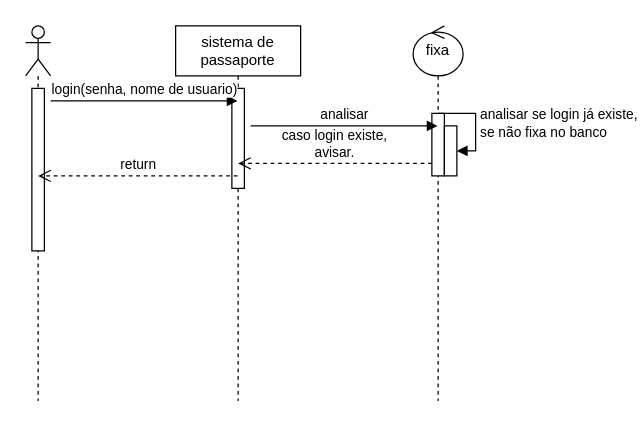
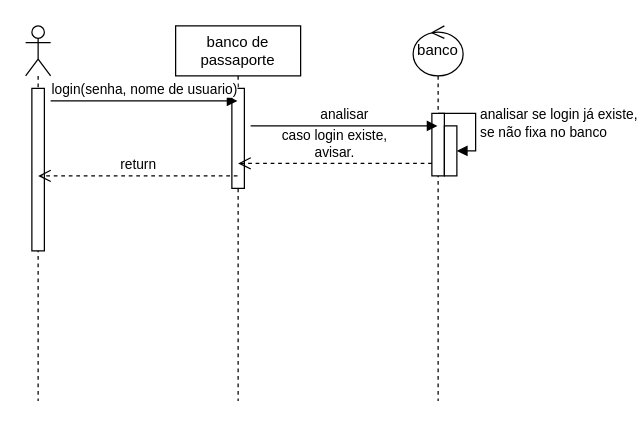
node "sistema de passaporte": label "sistema de passaporte" -> "banco de passaporte"
node "fixa": label "fixa" -> "banco"
